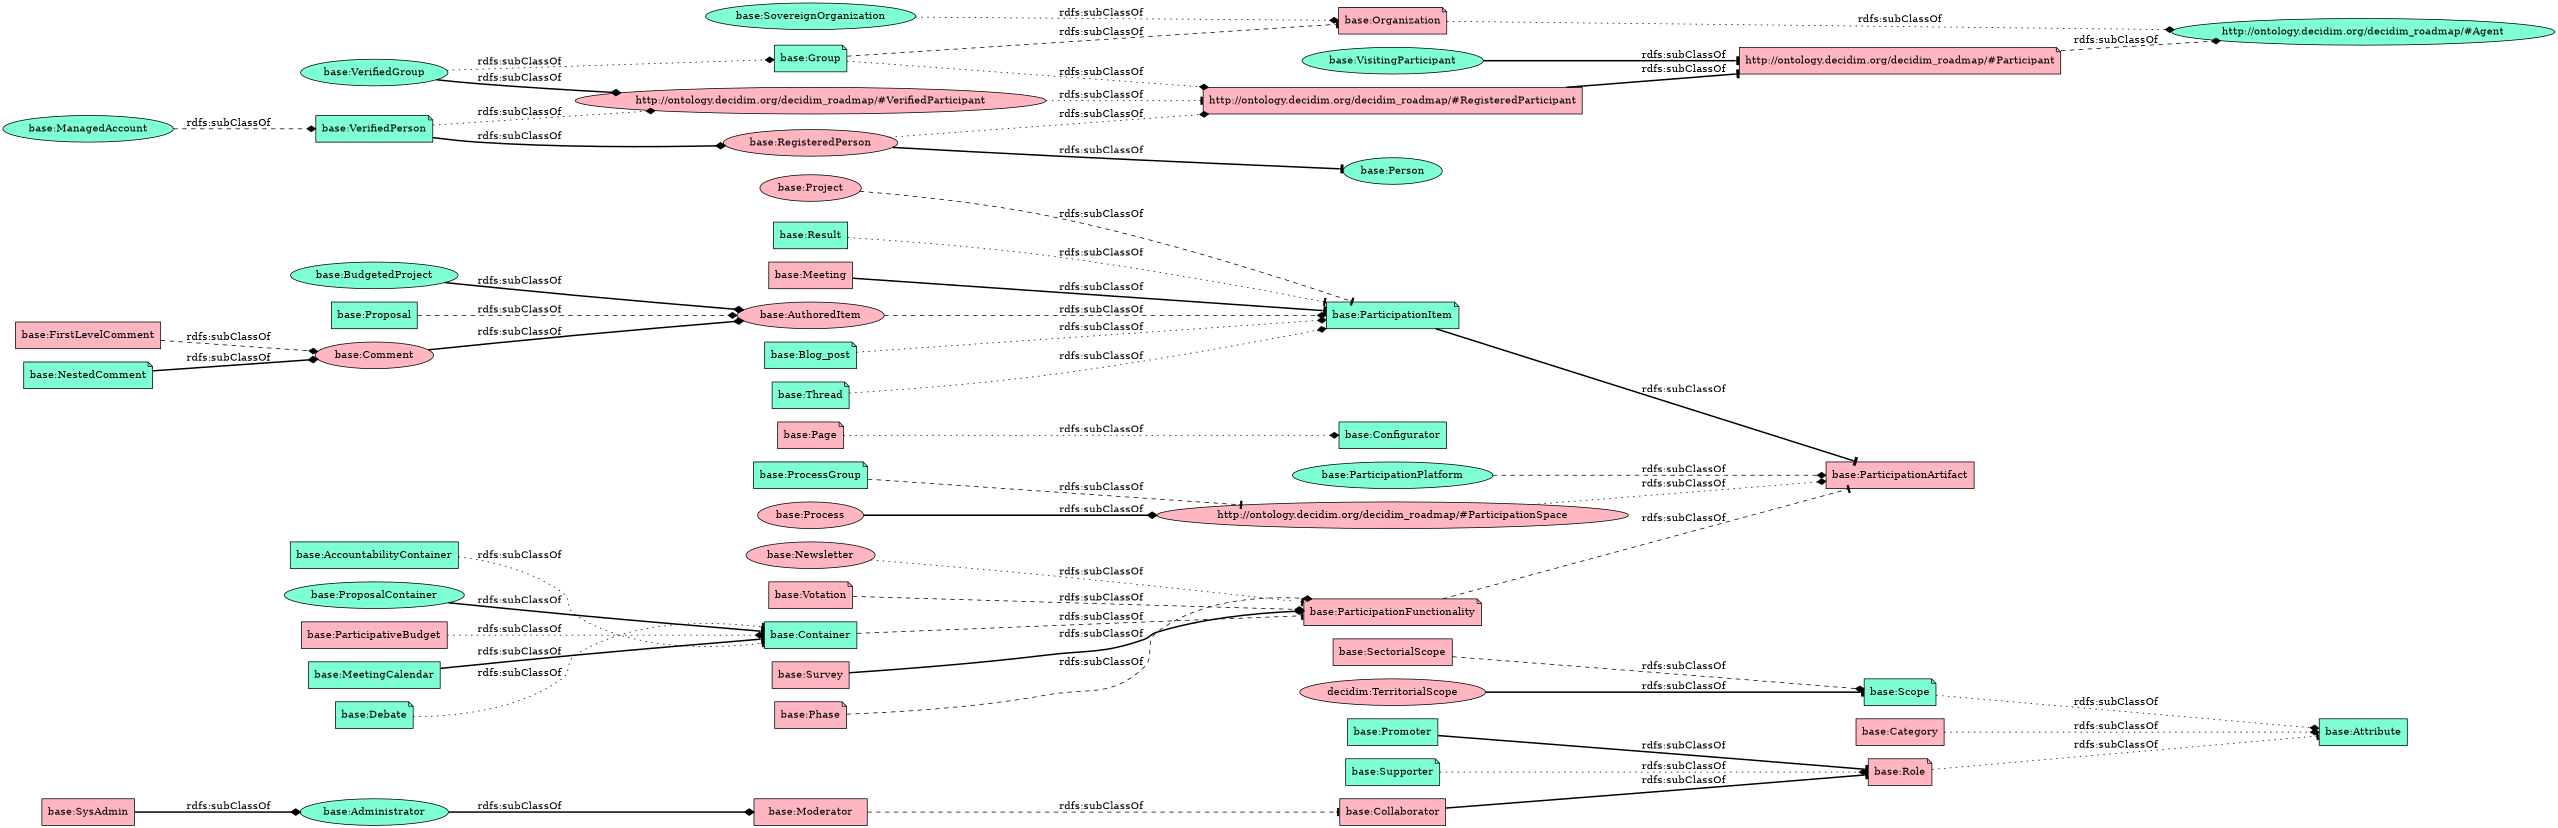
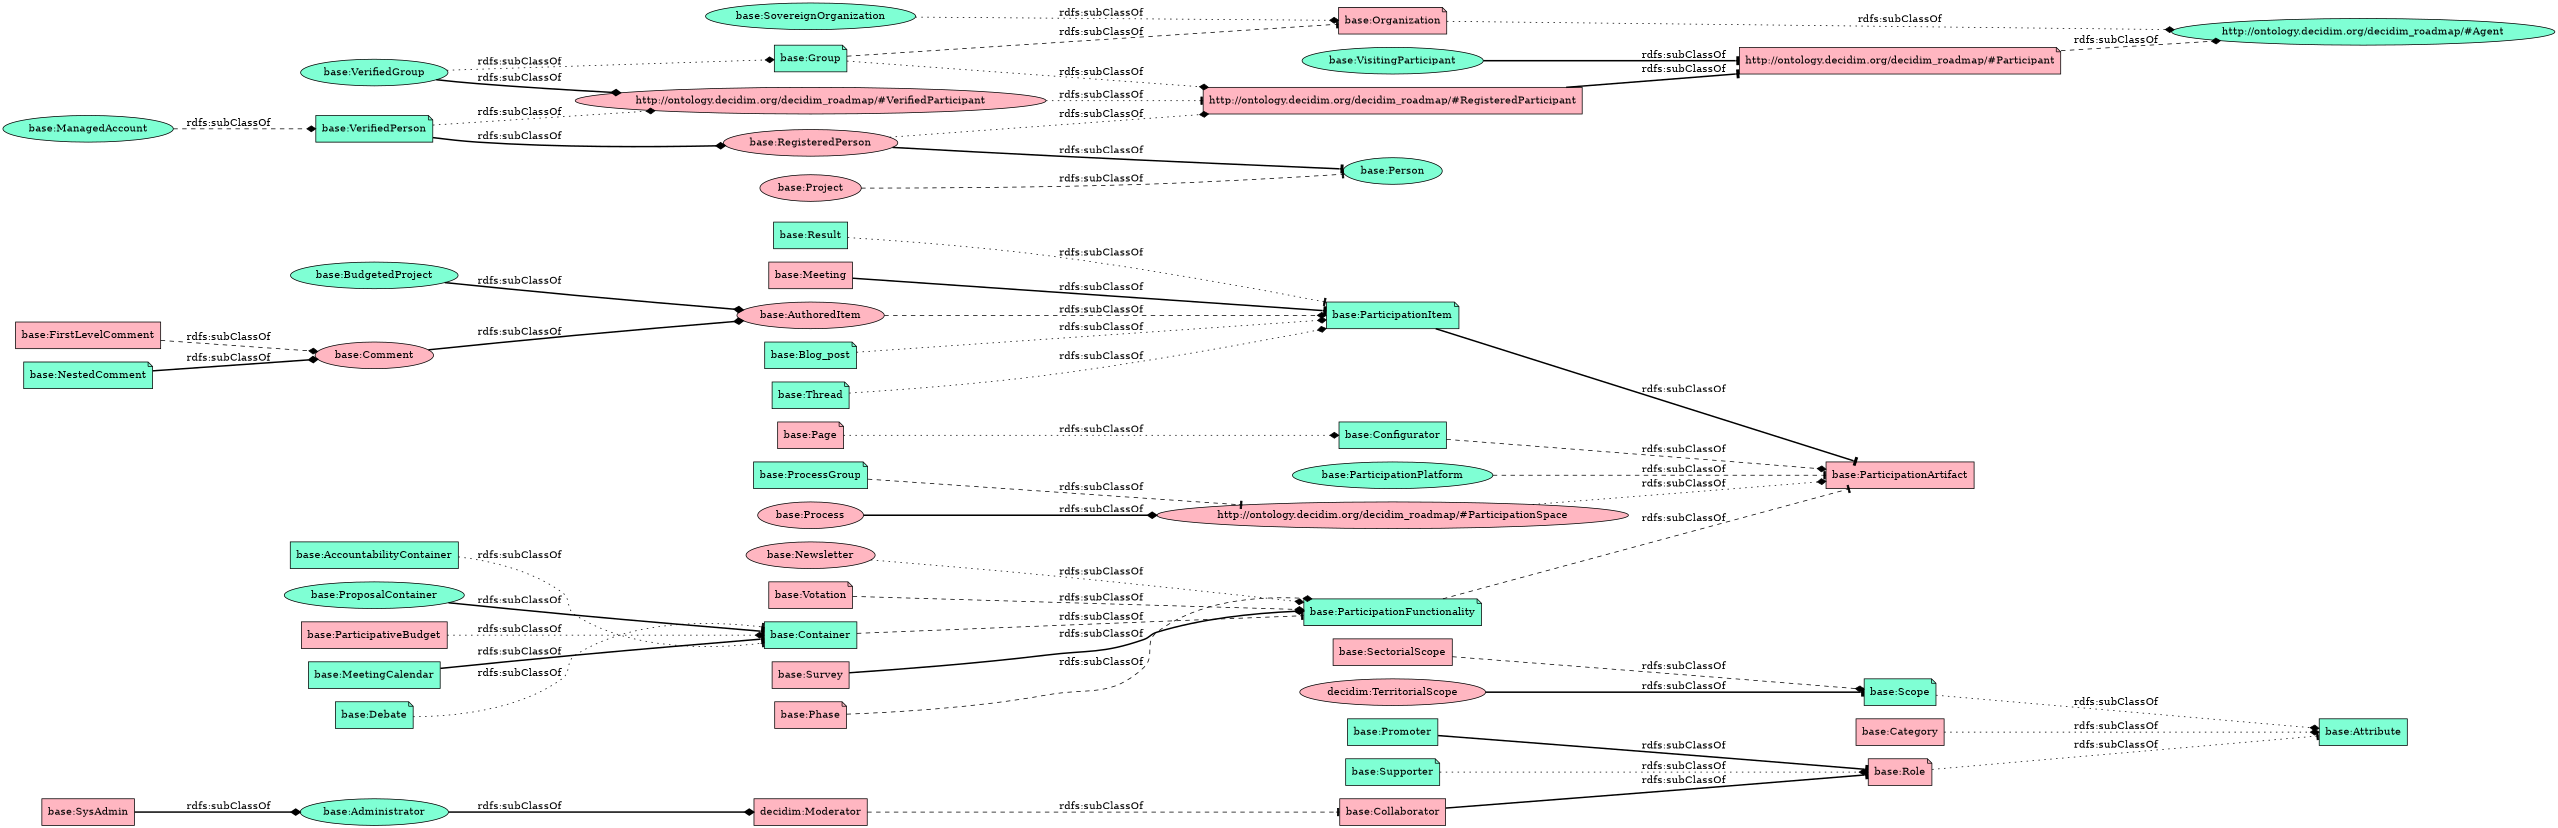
edge "base:Project" -> "base:ParticipationItem": now "base:Project" -> "base:Person"
node "base:Proposal": removed
edge "base:Configurator" -> "base:ParticipationArtifact": added, label "rdfs:subClassOf"
edge "base:ParticipationPlatform" -> "base:ParticipationArtifact": arrowhead diamond -> tee
edge "base:Newsletter" -> "base:ParticipationFunctionality": arrowhead tee -> diamond
node "base:ParticipationFunctionality": fillcolor lightpink -> aquamarine
node "base:Moderator": label "base:Moderator" -> "decidim:Moderator"
